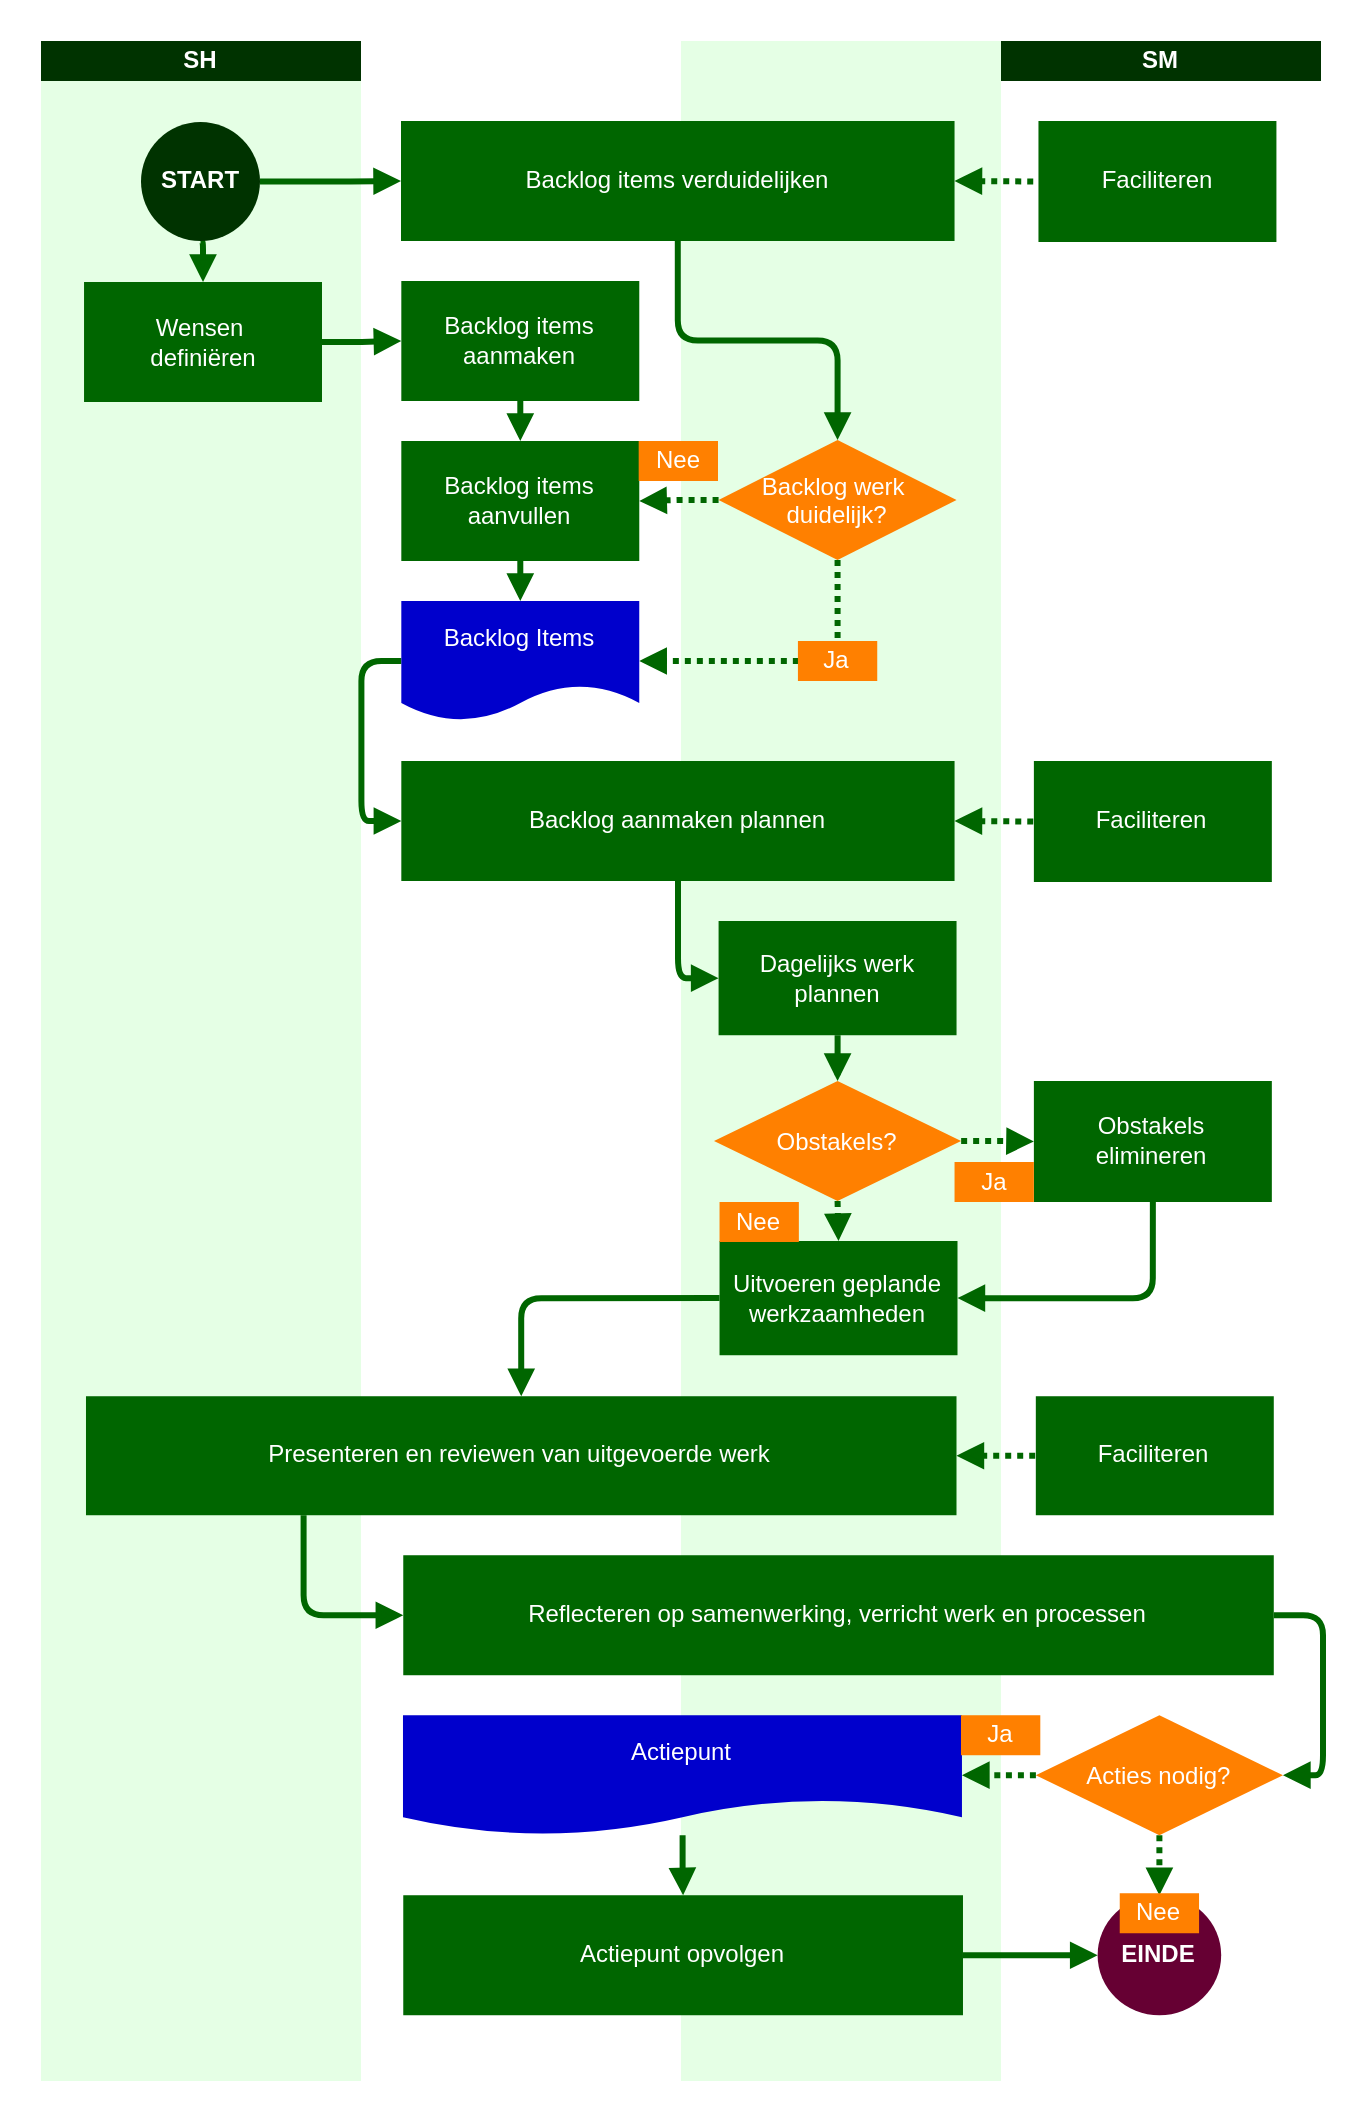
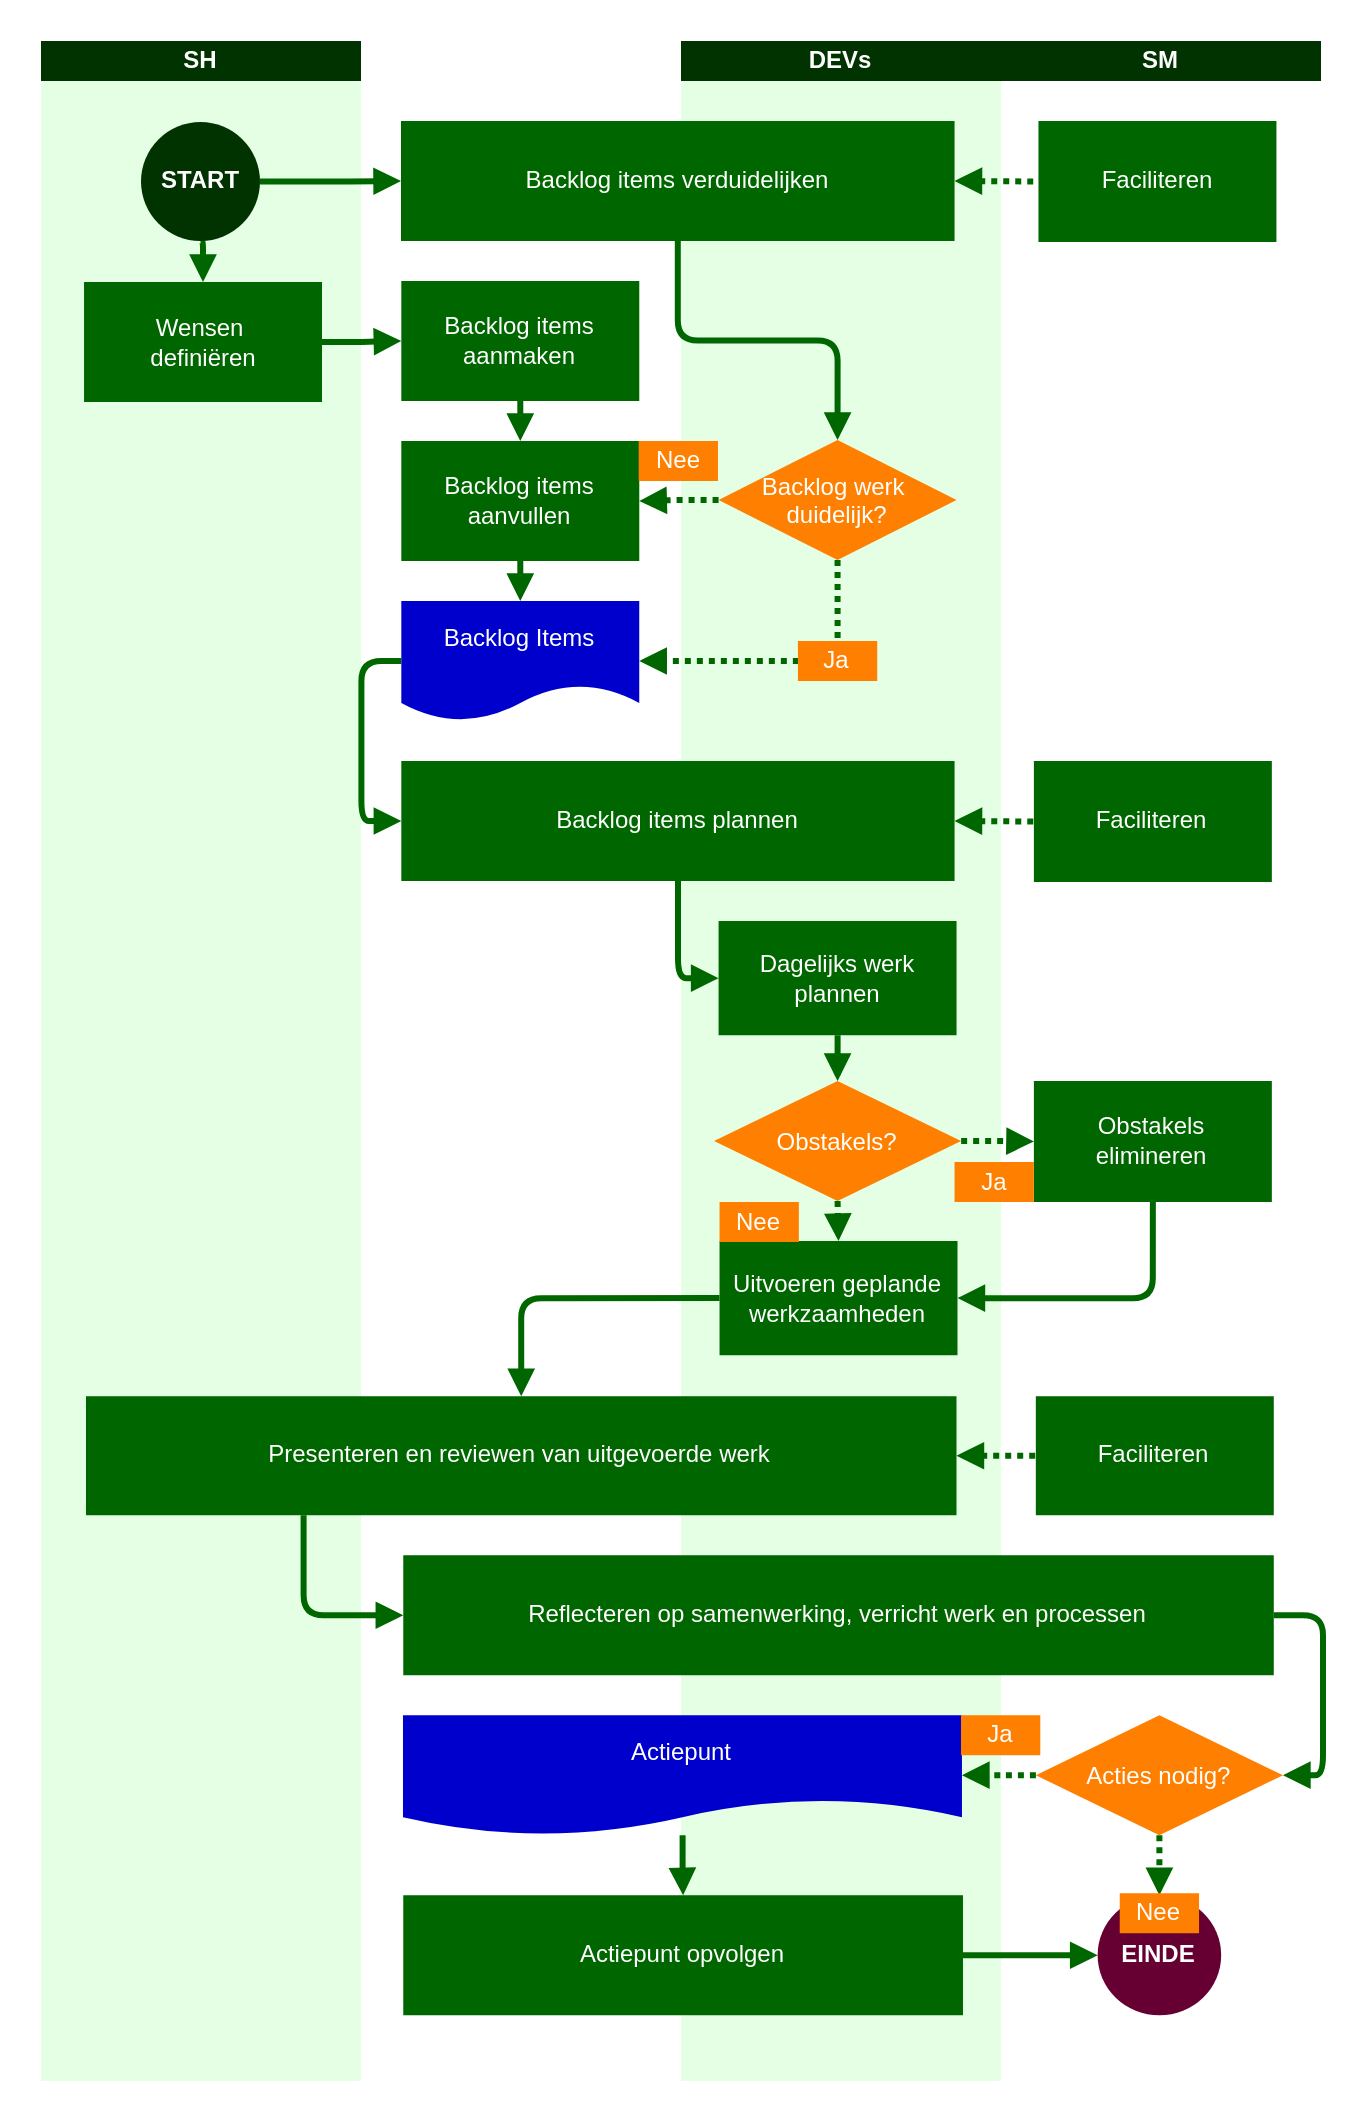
node "DEVs": added
node "Backlog aanmaken plannen": label "Backlog aanmaken plannen" -> "Backlog items plannen"
